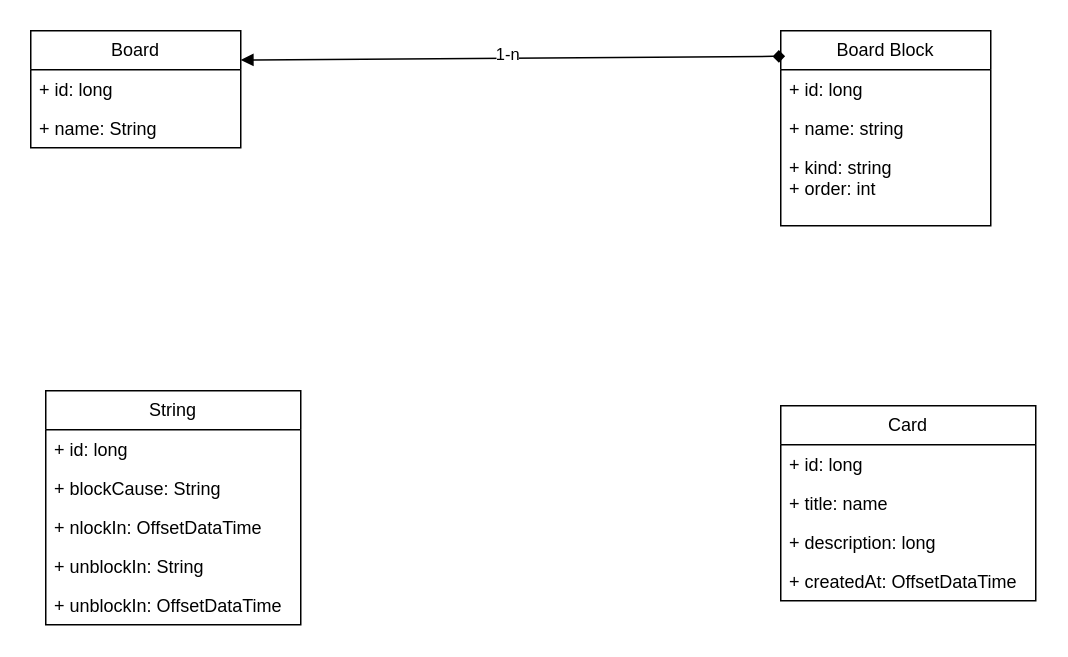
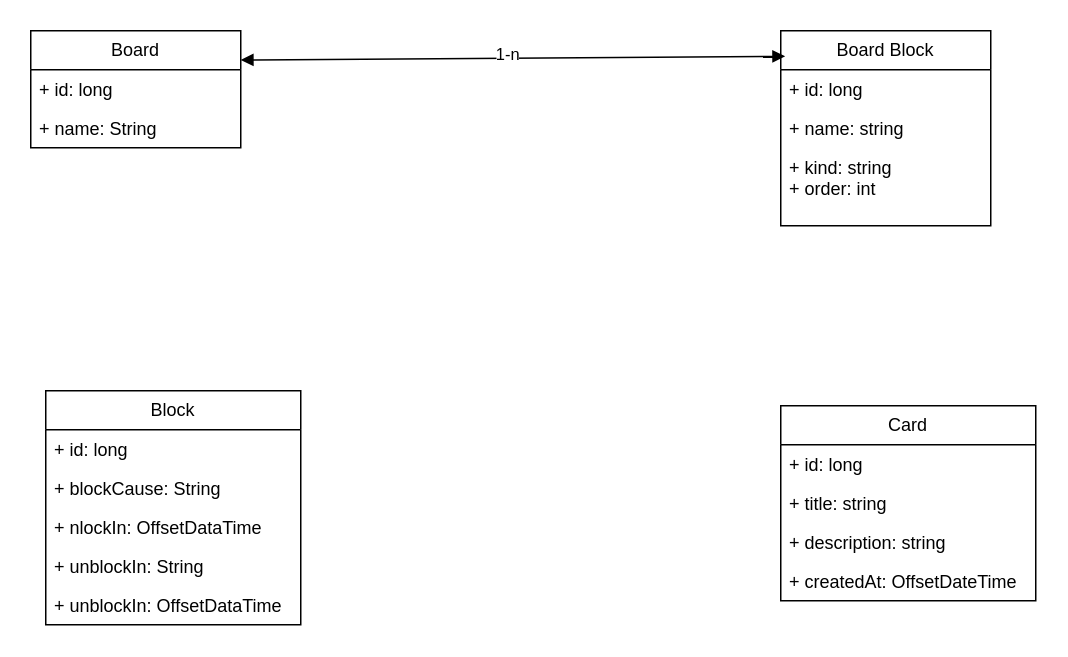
edge "Board" -- "Board Block": arrowhead diamond -> block
node "String": label "String" -> "Block"
node "+ title: name": label "+ title: name" -> "+ title: string"
node "+ description: long": label "+ description: long" -> "+ description: string"
node "+ createdAt: OffsetDataTime": label "+ createdAt: OffsetDataTime" -> "+ createdAt: OffsetDateTime"
